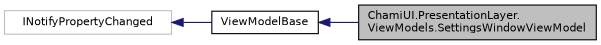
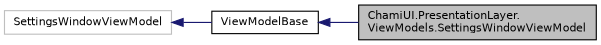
node "INotifyPropertyChanged": label "INotifyPropertyChanged" -> "SettingsWindowViewModel"
